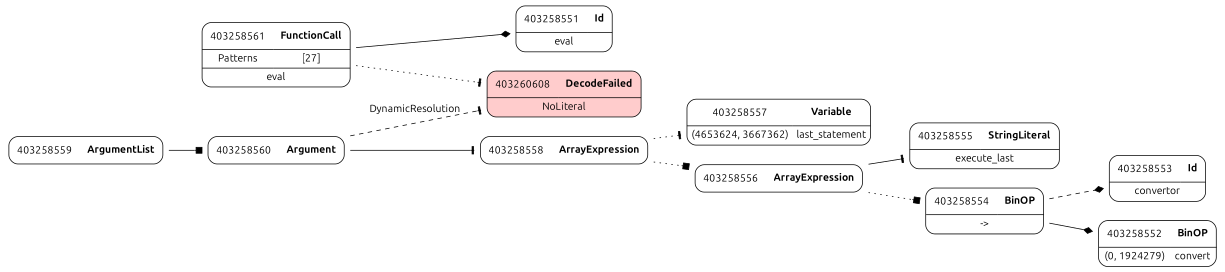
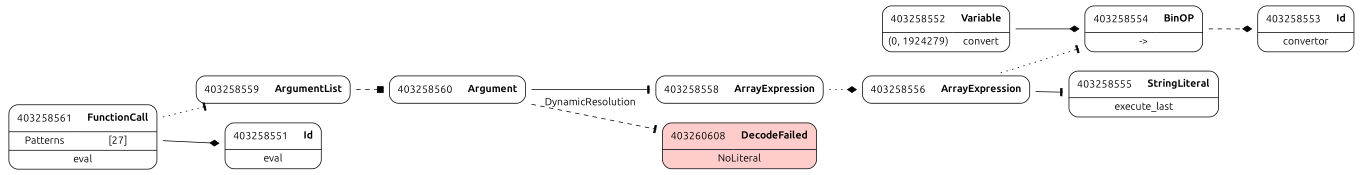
edge "403258561" -> "403260608": now "403258561" -> "403258559"
node "403258557": removed
edge "403258559" -> "403258560": style solid -> dashed
edge "403258558" -> "403258556": arrowhead box -> diamond
edge "403258556" -> "403258554": arrowhead box -> tee
edge "403258554" -> "403258552": reversed
node "403258552": text "BinOP" -> "Variable"
